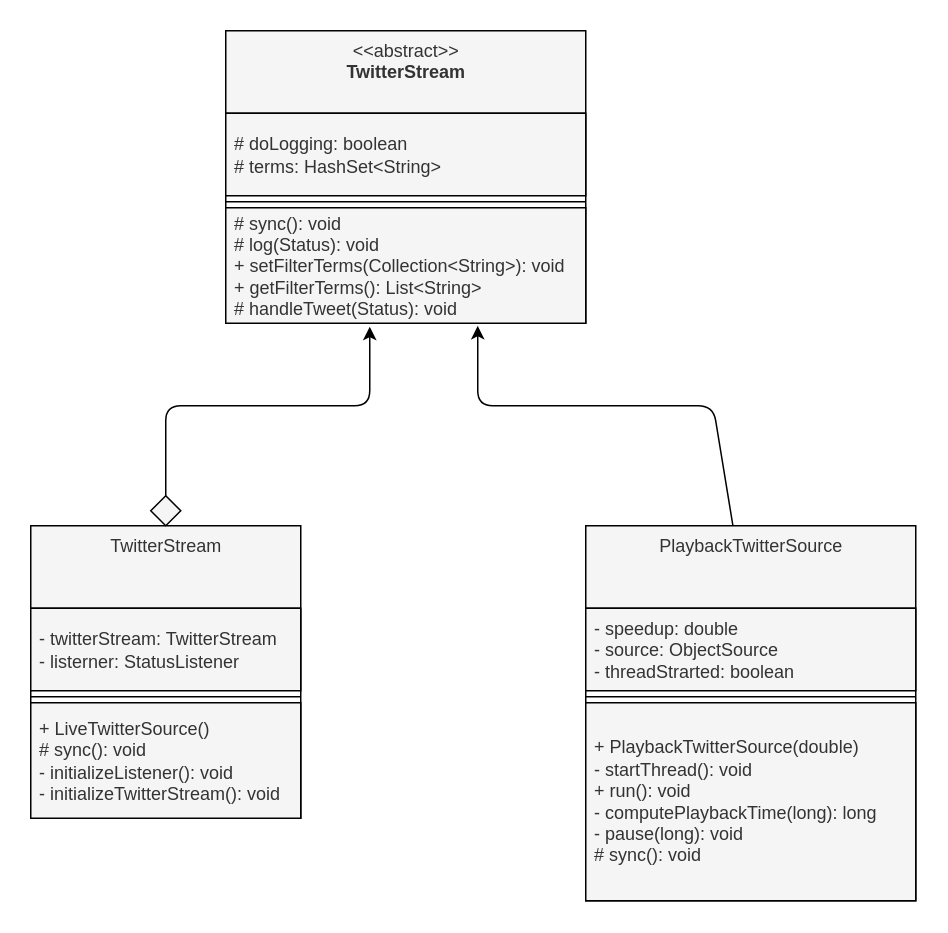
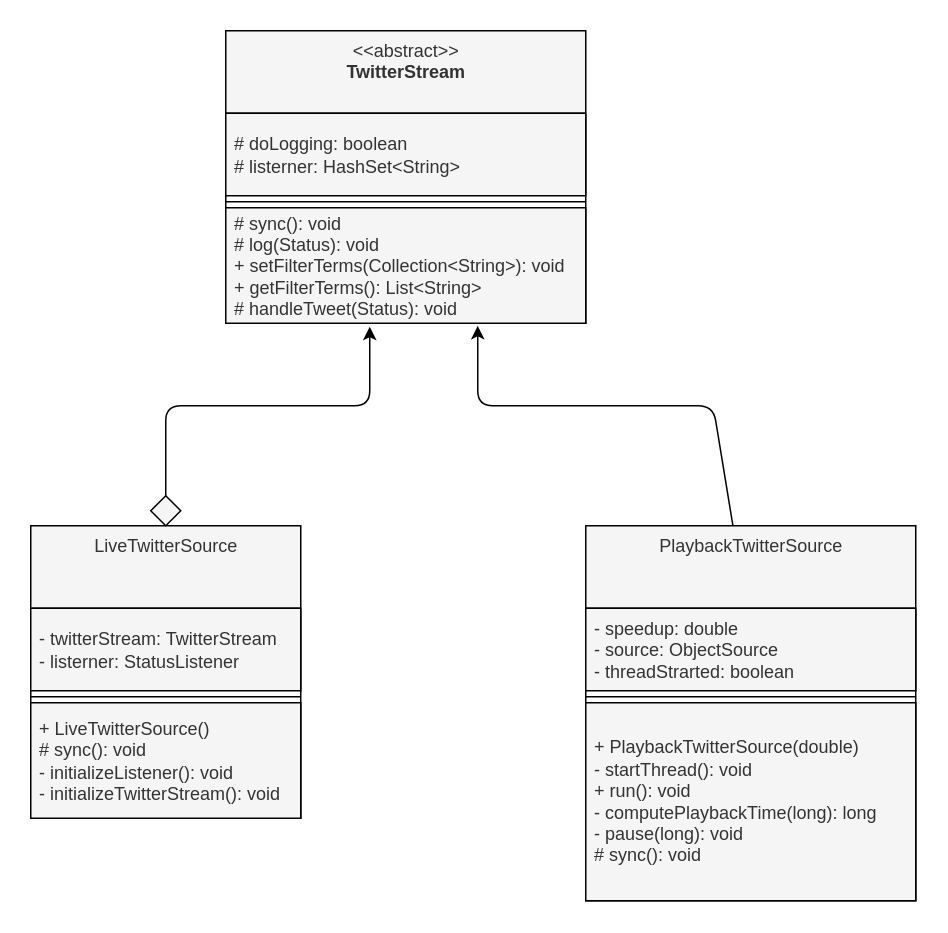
node "# doLogging: boolean # terms: HashSet<String>": label "# doLogging: boolean # terms: HashSet<String>" -> "# doLogging: boolean # listerner: HashSet<String>"
node "TwitterStream": label "TwitterStream" -> "LiveTwitterSource"
